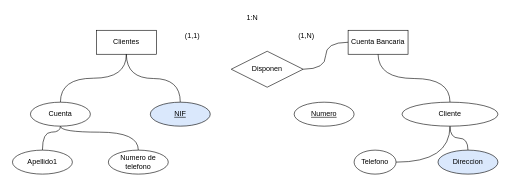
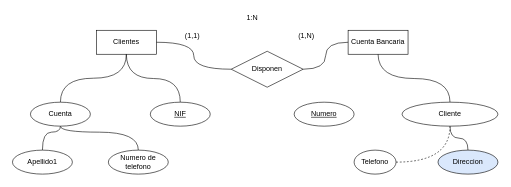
edge "Clientes" -- "Disponen": added
node "NIF": fillcolor #dae8fc -> #ffffff
edge "Cliente" -- "Telefono": style solid -> dashed
